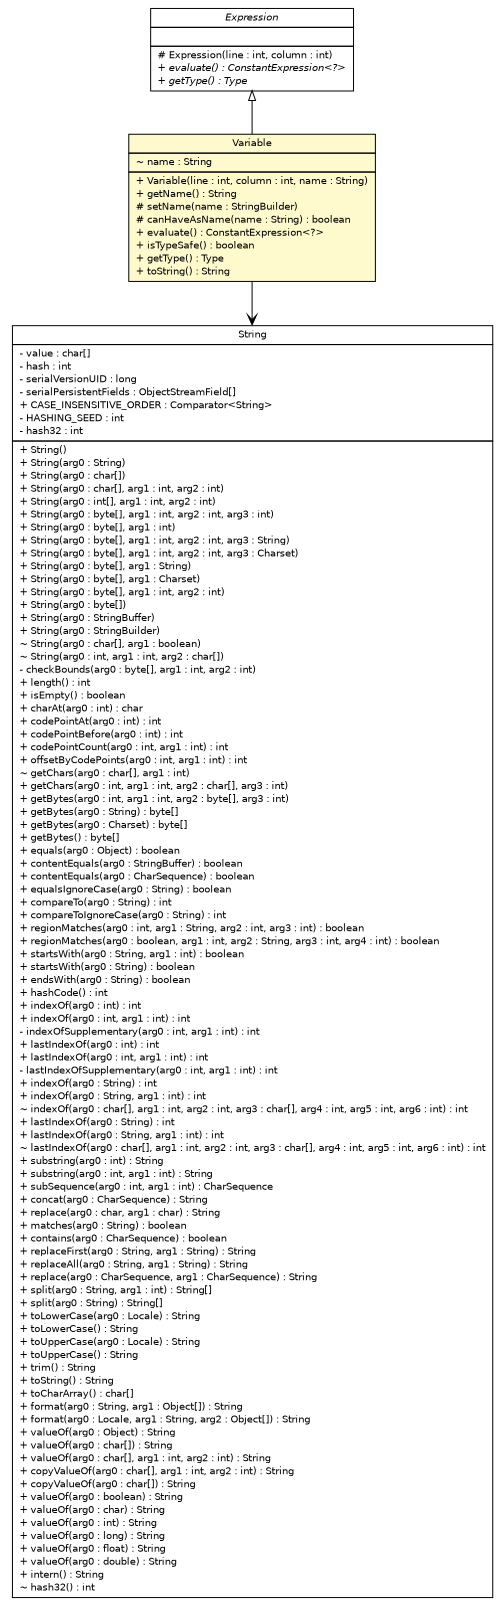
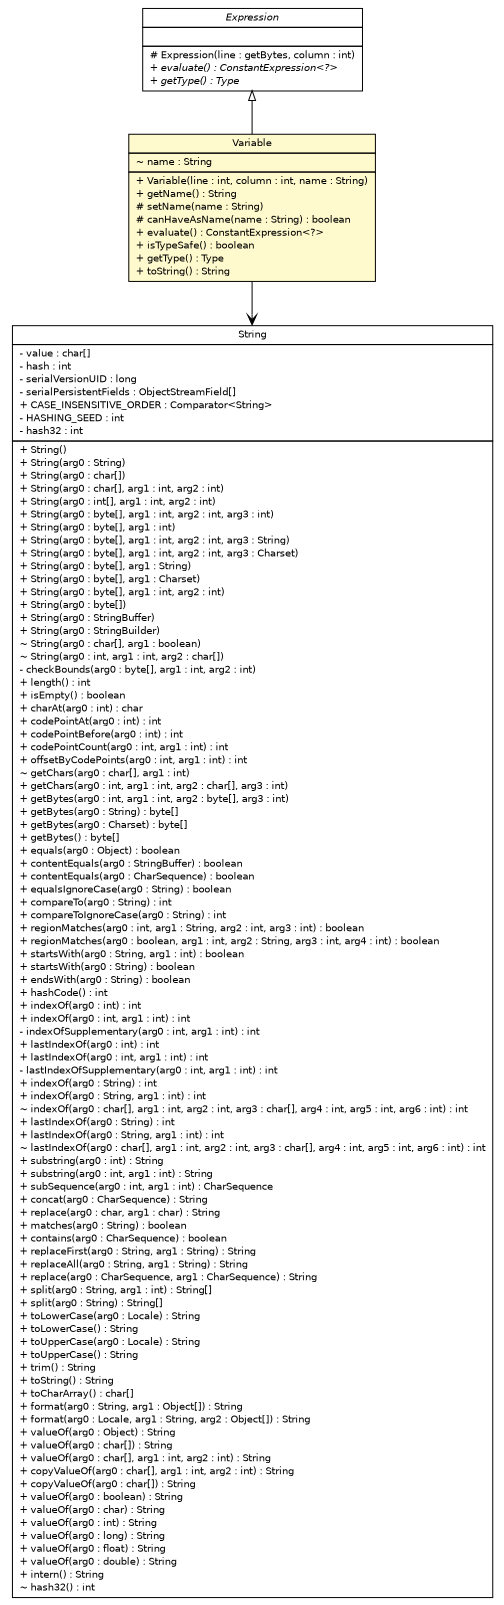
node "Expression": text "# Expression(line : int, column : int)" -> "# Expression(line : getBytes, column : int)"
node "Variable": text "# setName(name : StringBuilder)" -> "# setName(name : String)"
